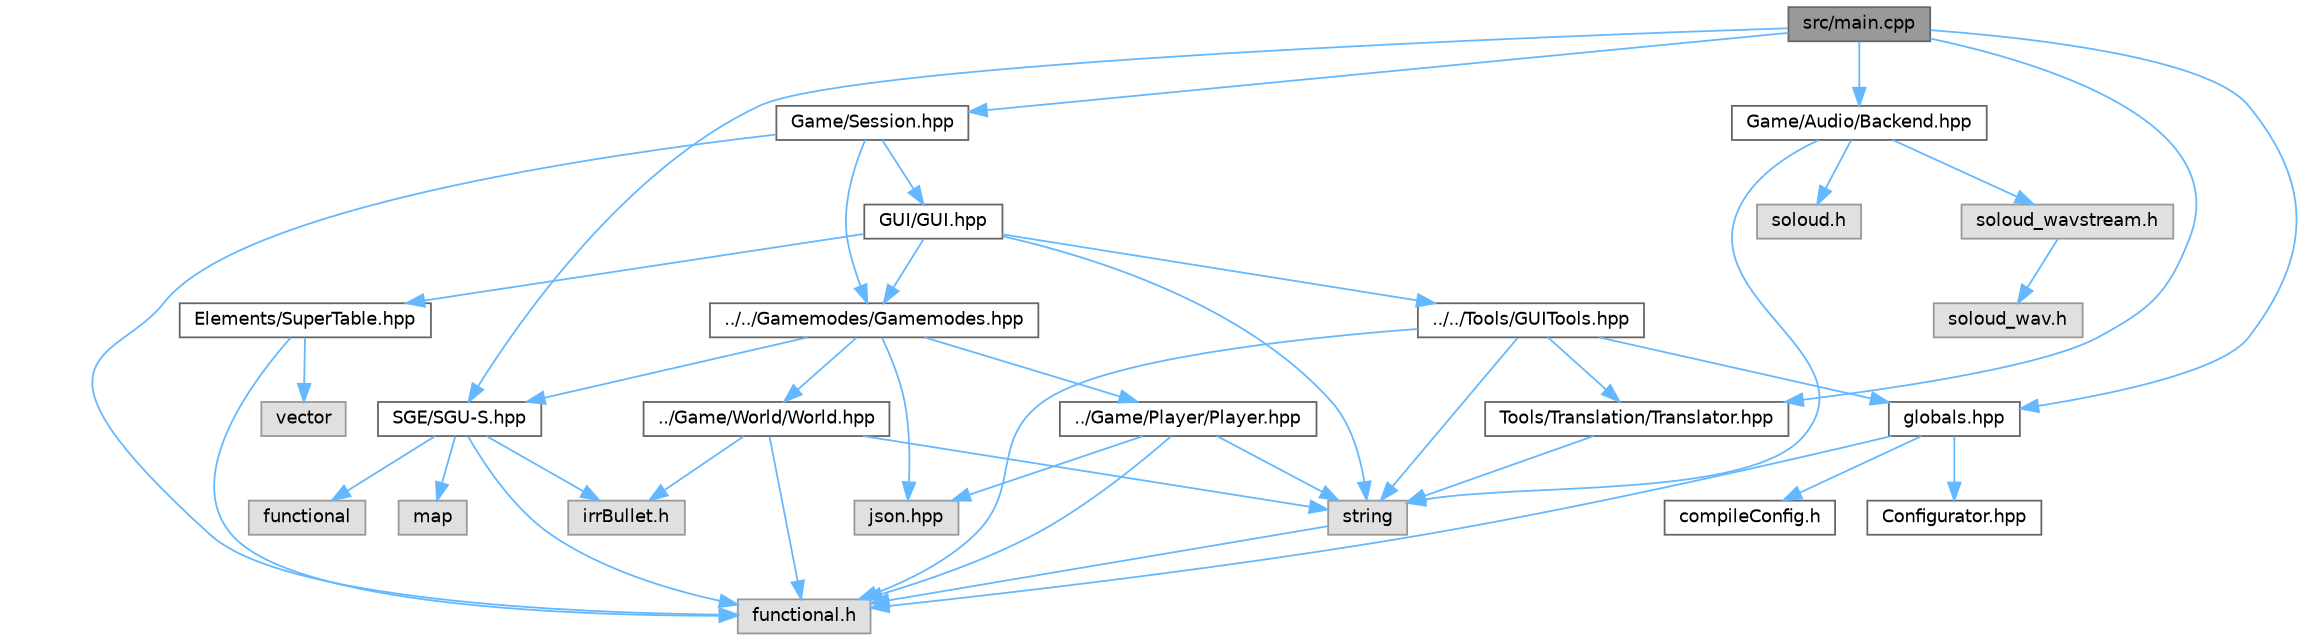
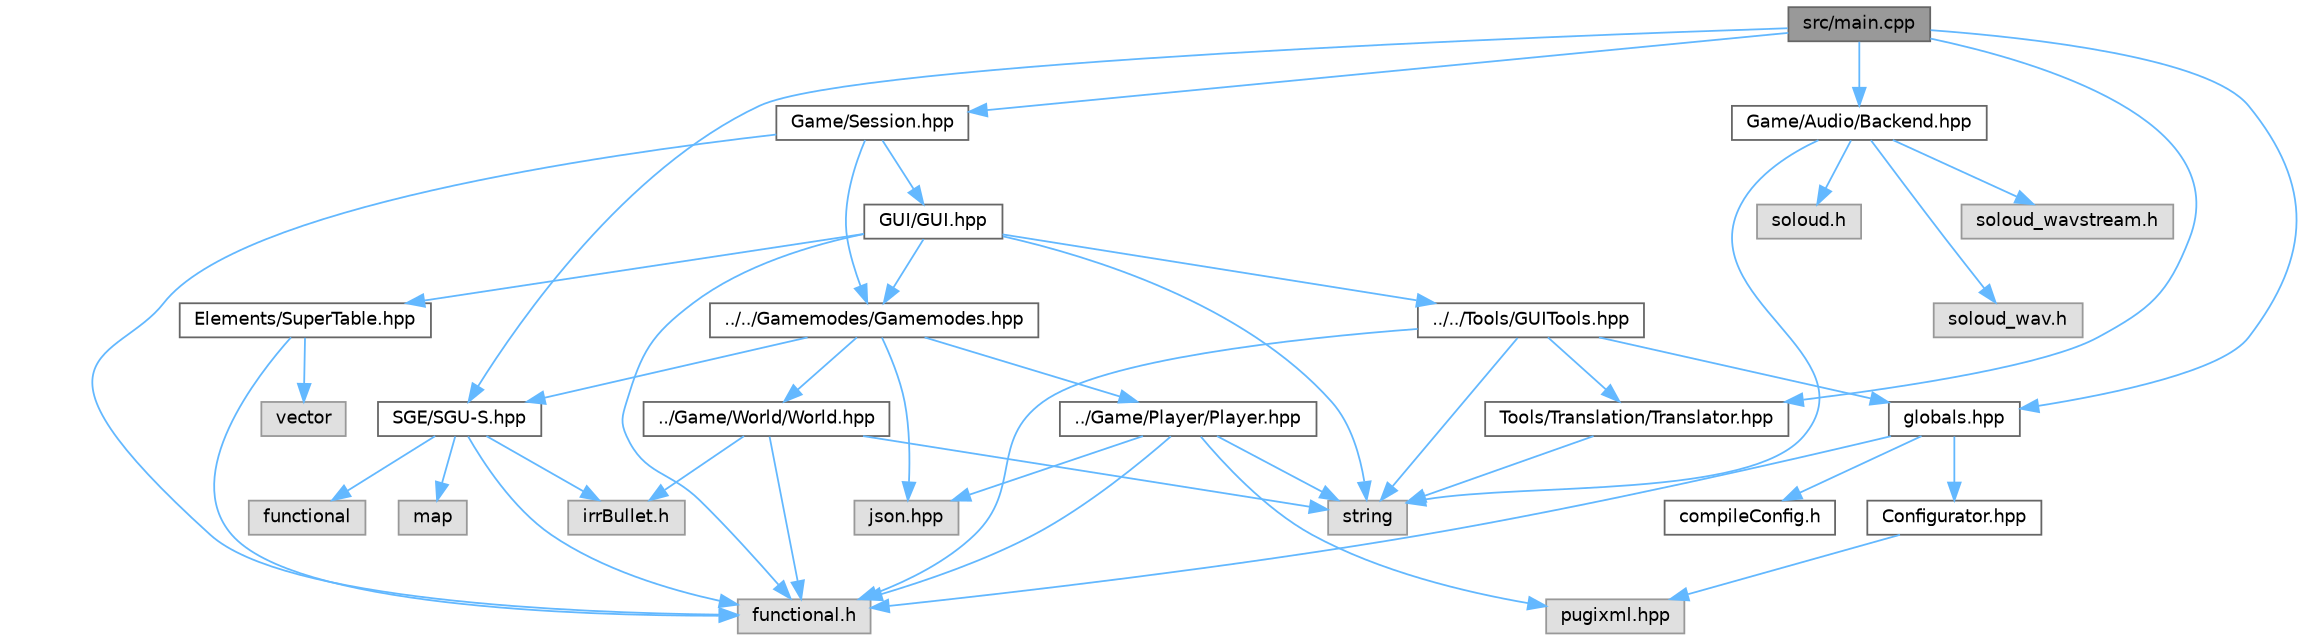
edge "soloud_wavstream.h" -> "soloud_wav.h": now "Game/Audio/Backend.hpp" -> "soloud_wav.h"
edge "string" -> "functional.h": now "GUI/GUI.hpp" -> "functional.h"
node "pugixml.hpp": added
